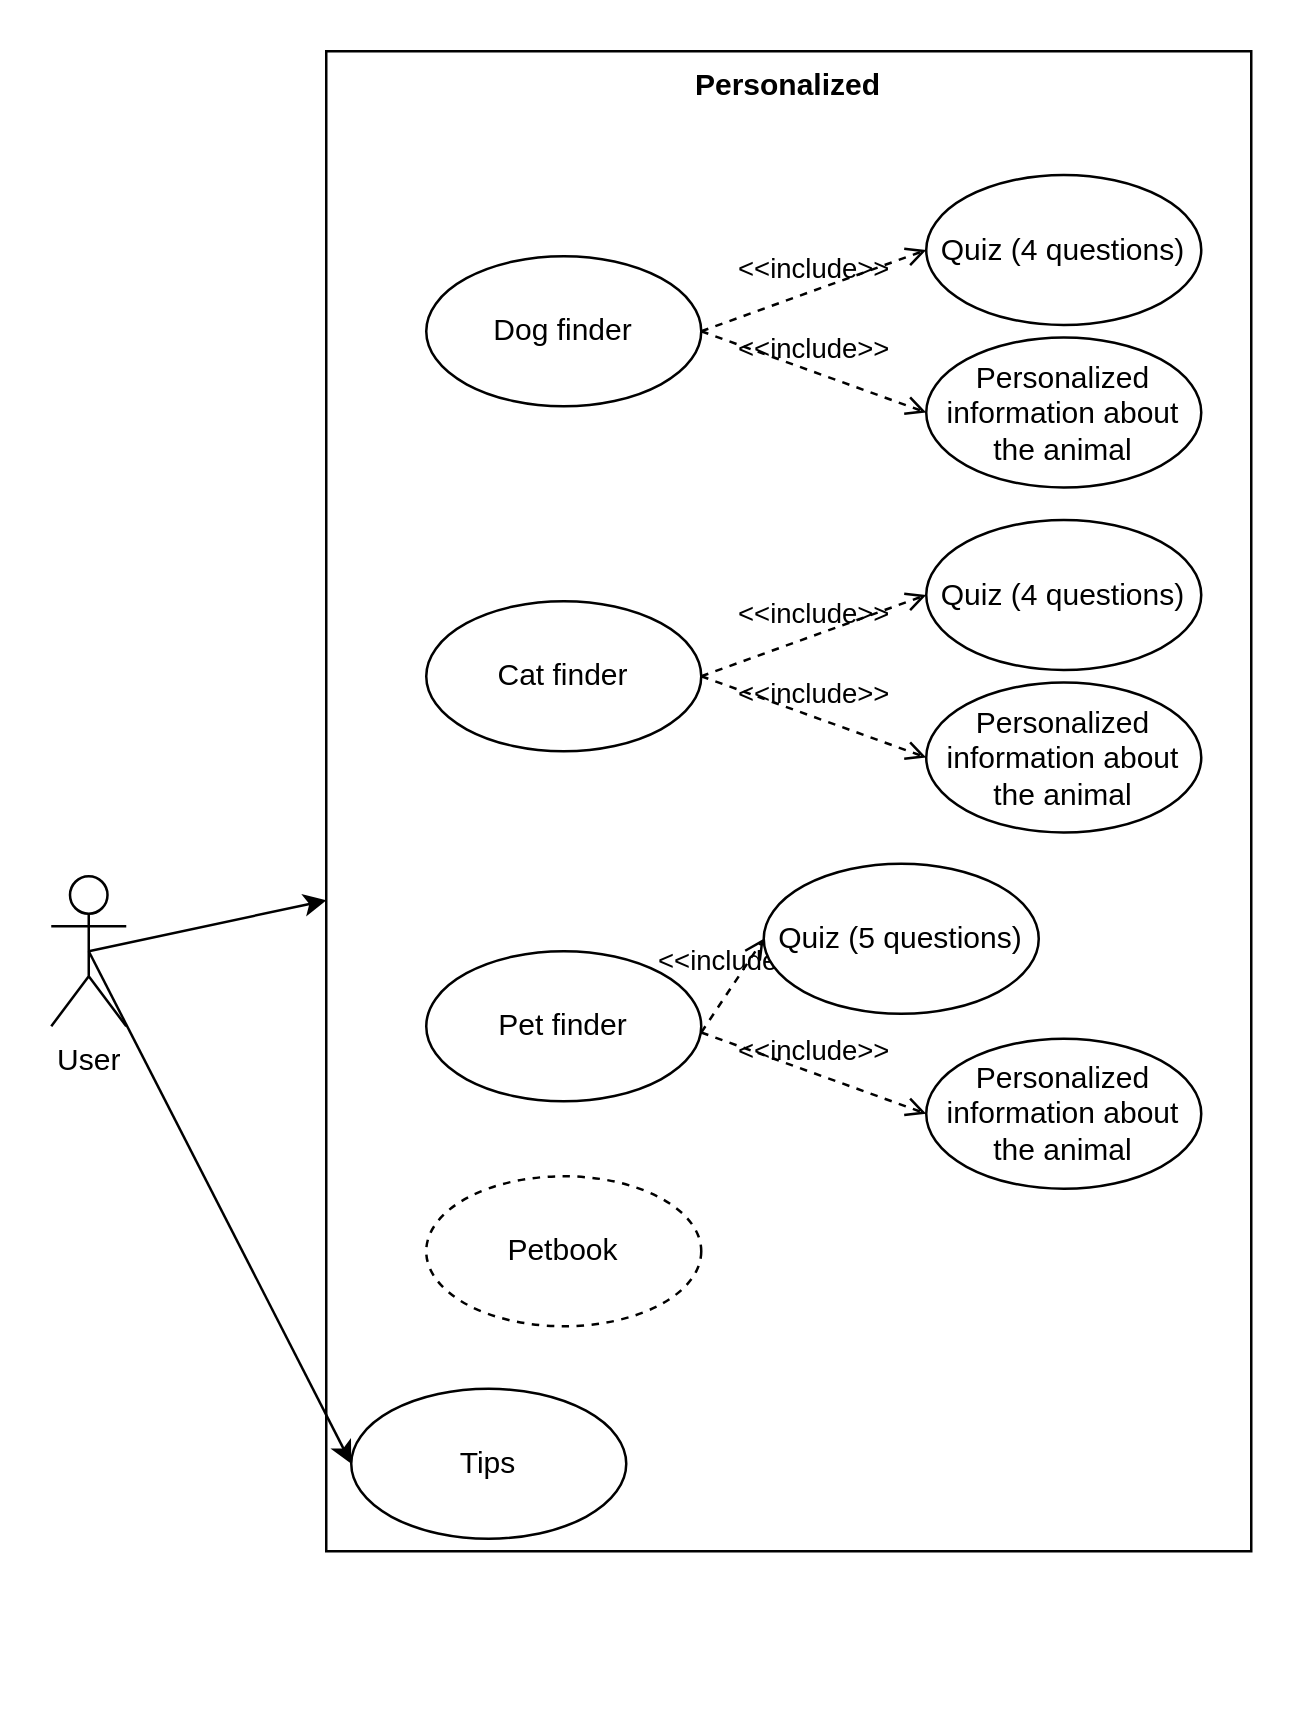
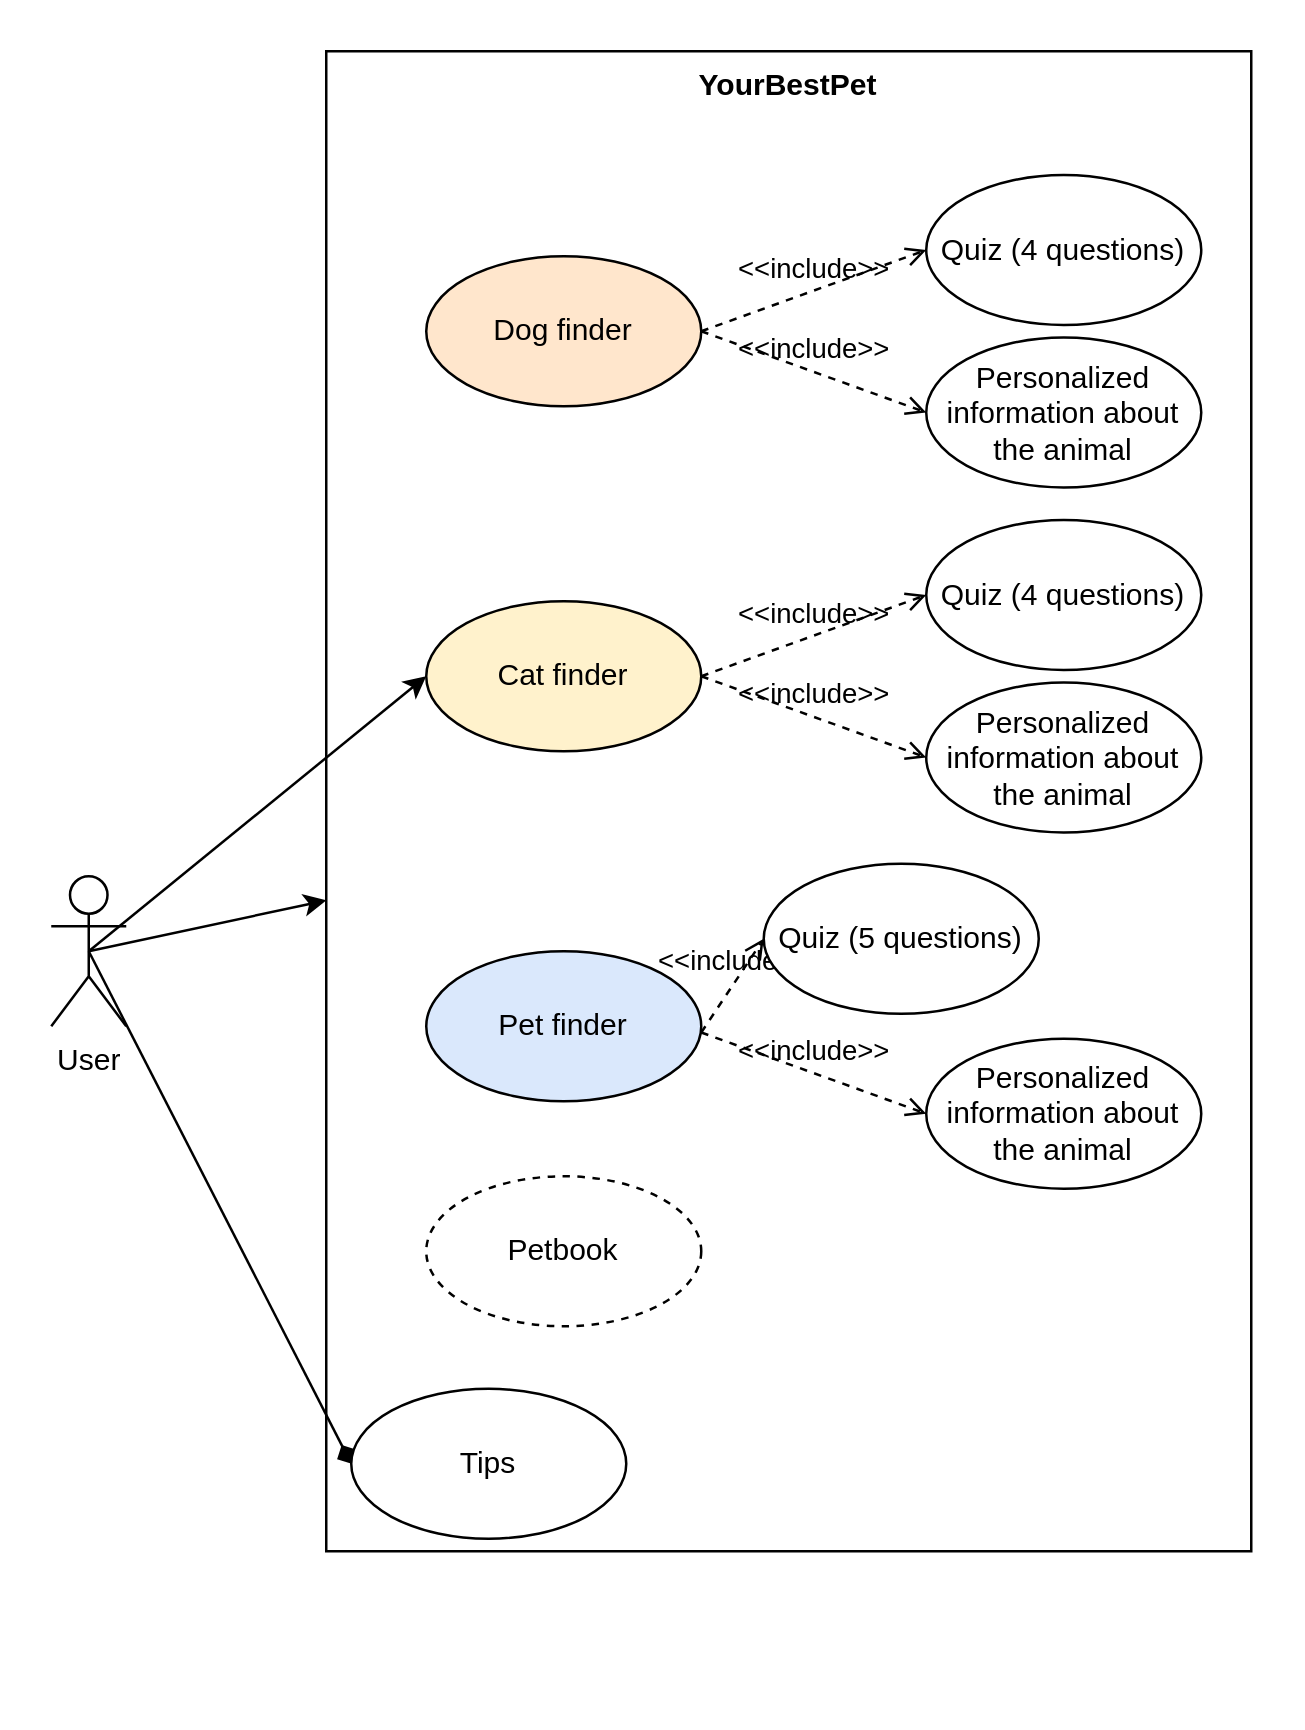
node "Personalized": label "Personalized" -> "YourBestPet"
node "Dog finder": fillcolor #ffffff -> #ffe6cc
node "Cat finder": fillcolor #ffffff -> #fff2cc
edge "User" -> "Cat finder": added
node "Pet finder": fillcolor #ffffff -> #dae8fc
edge "User" -> "Tips": arrowhead classic -> diamond
